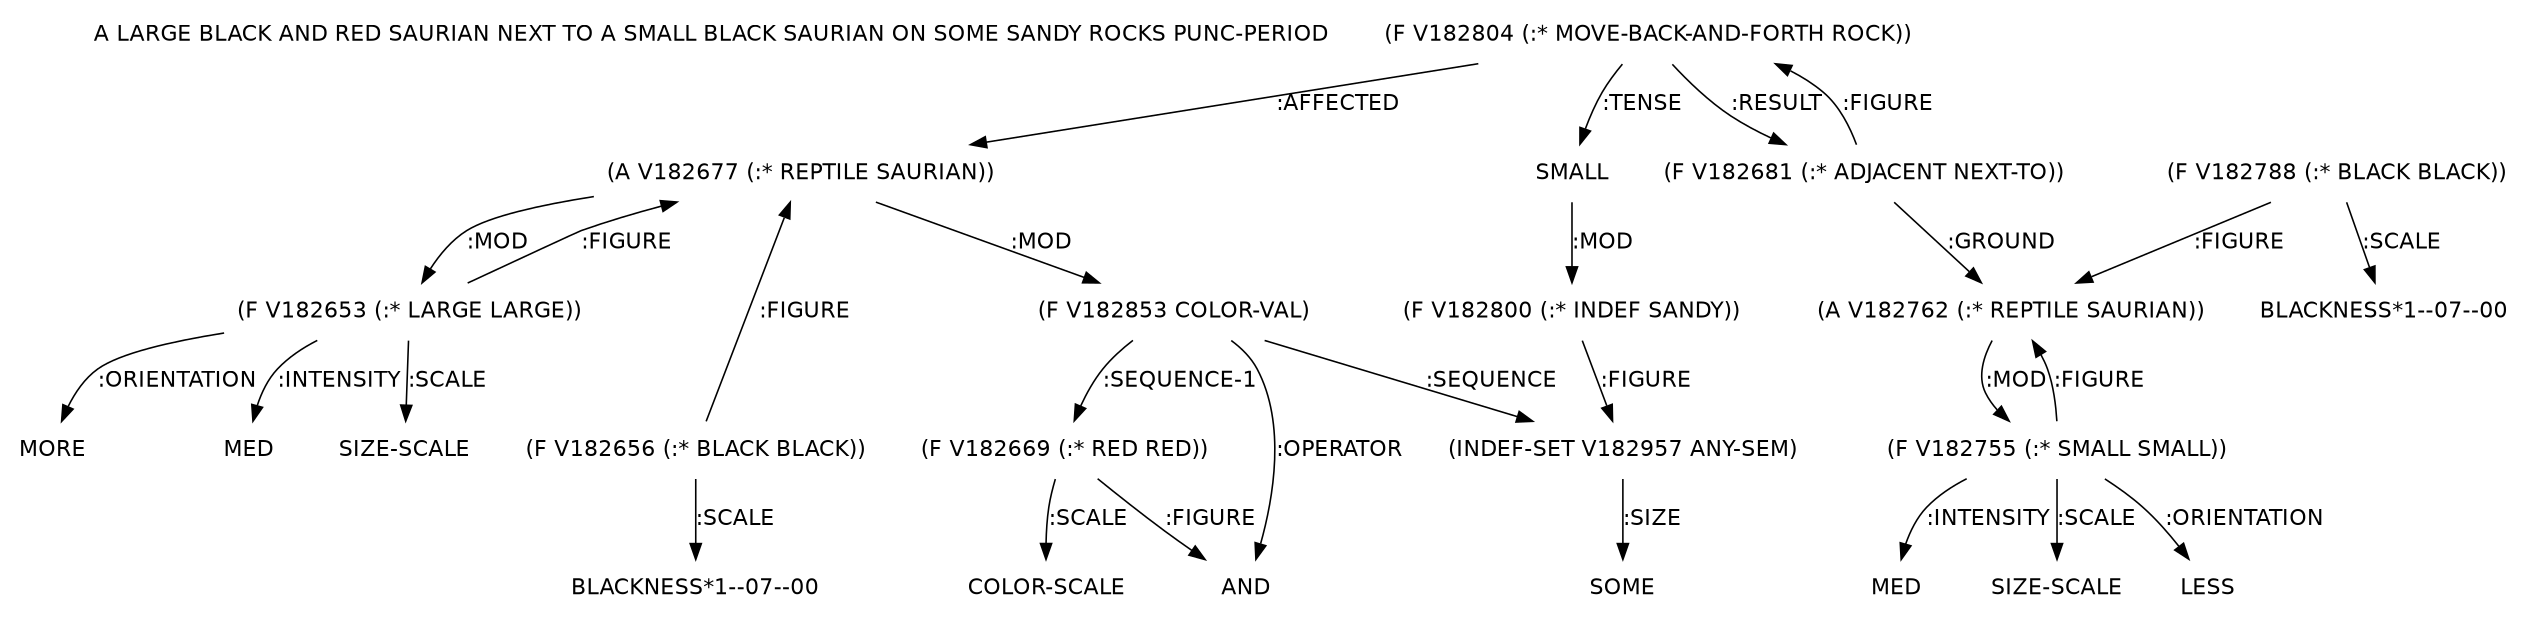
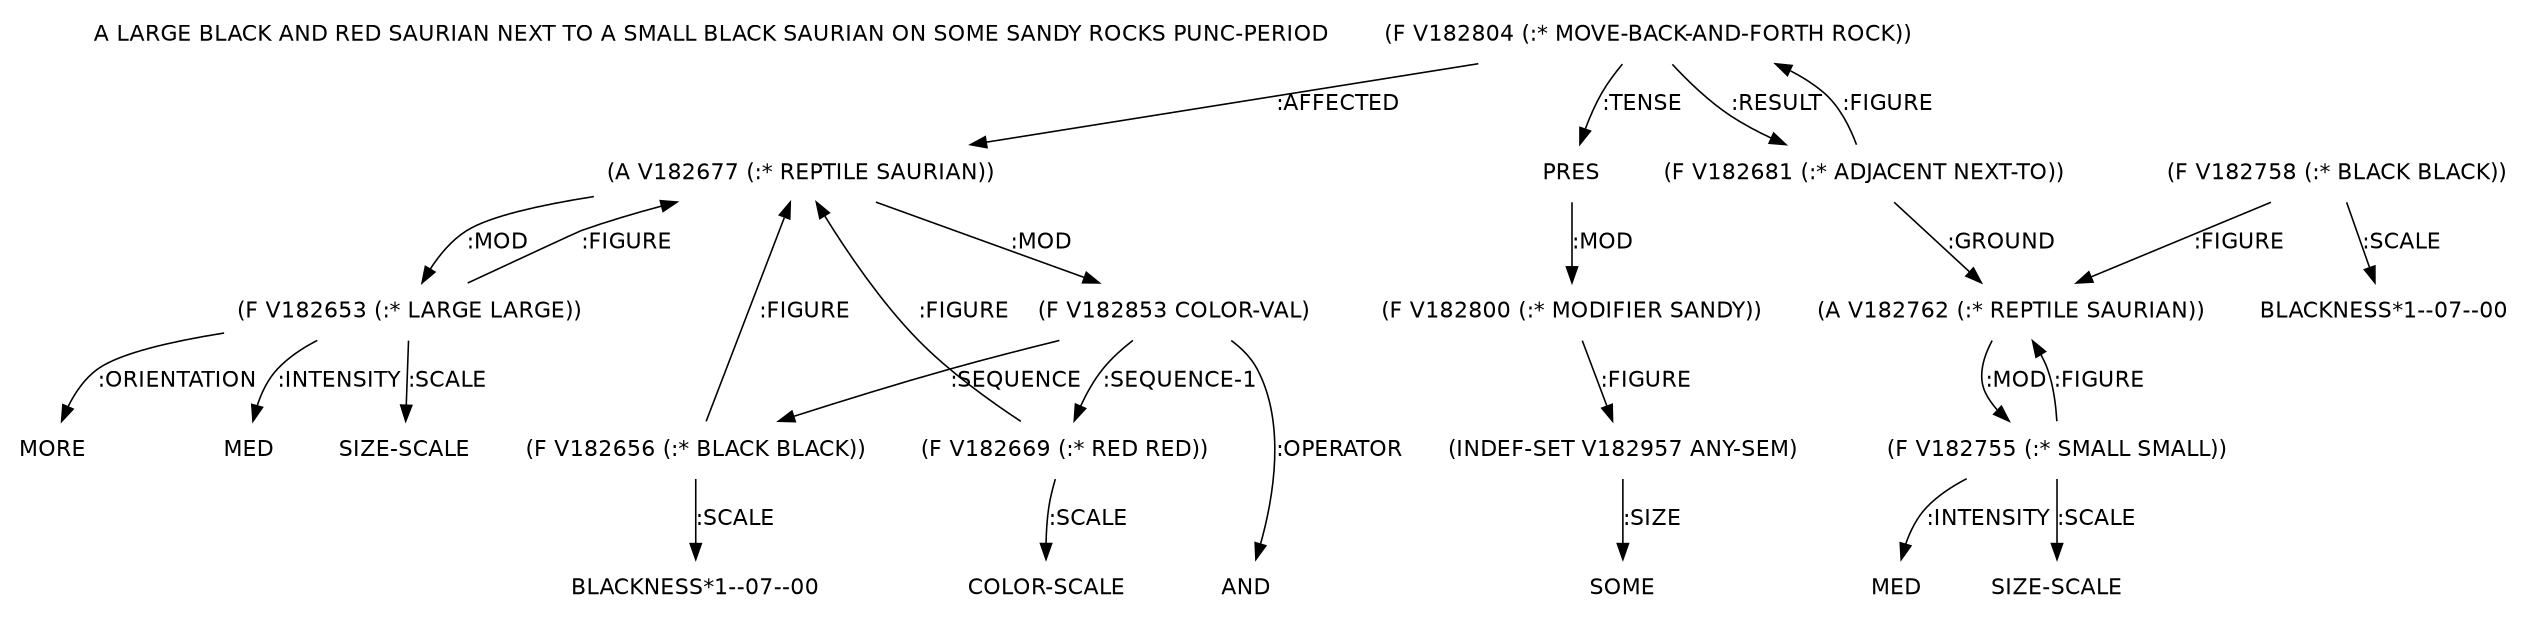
node "SMALL": label "SMALL" -> "PRES"
node "(F V182788 (:* BLACK BLACK))": label "(F V182788 (:* BLACK BLACK))" -> "(F V182758 (:* BLACK BLACK))"
node "(F V182800 (:* INDEF SANDY))": label "(F V182800 (:* INDEF SANDY))" -> "(F V182800 (:* MODIFIER SANDY))"
edge "(F V182853 COLOR-VAL)" -> "(INDEF-SET V182957 ANY-SEM)": now "(F V182853 COLOR-VAL)" -> "(F V182656 (:* BLACK BLACK))"
edge "(F V182669 (:* RED RED))" -> "AND": now "(F V182669 (:* RED RED))" -> "(A V182677 (:* REPTILE SAURIAN))"
node "LESS": removed
